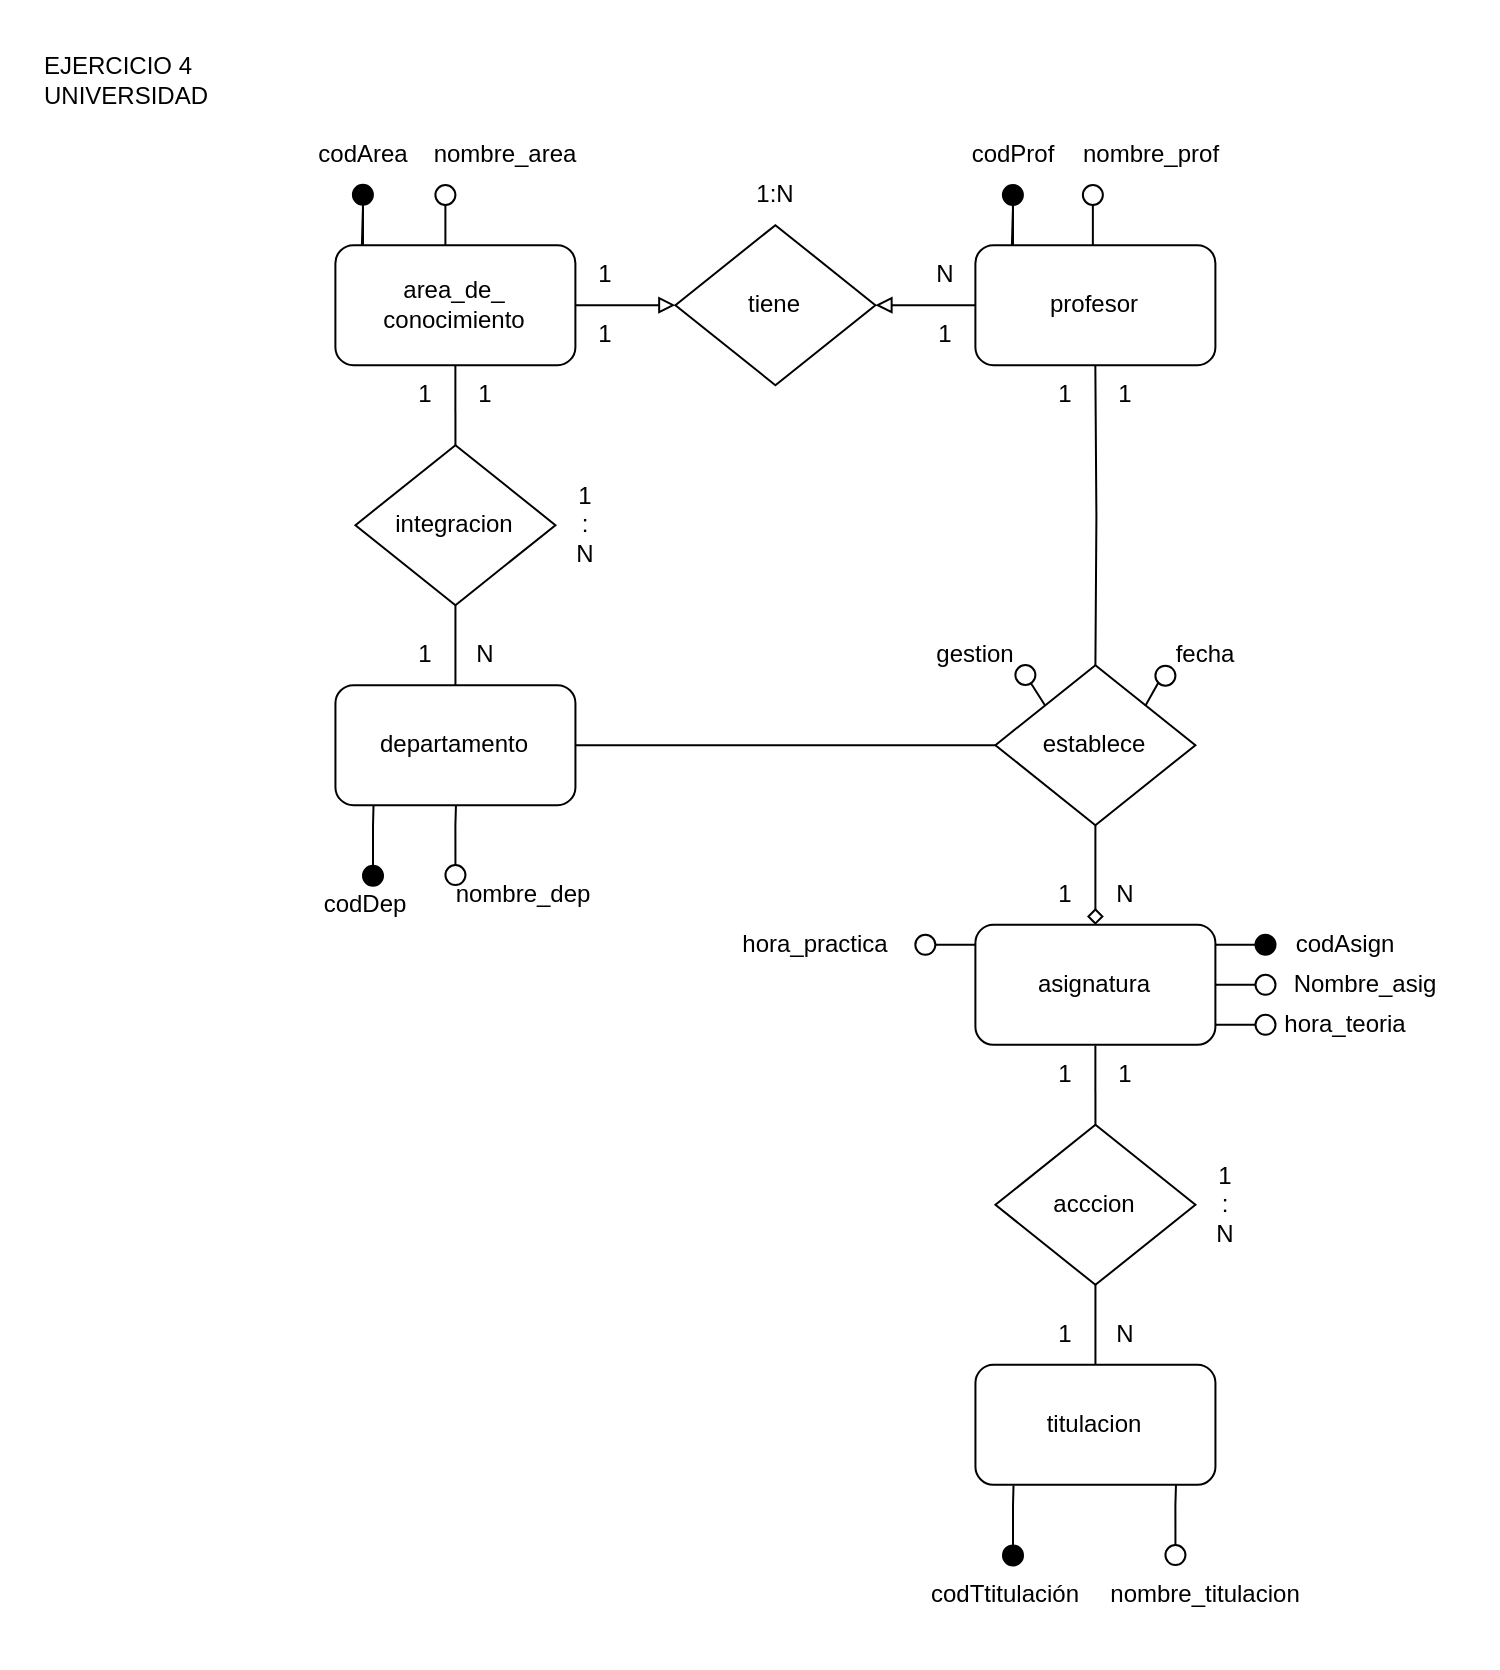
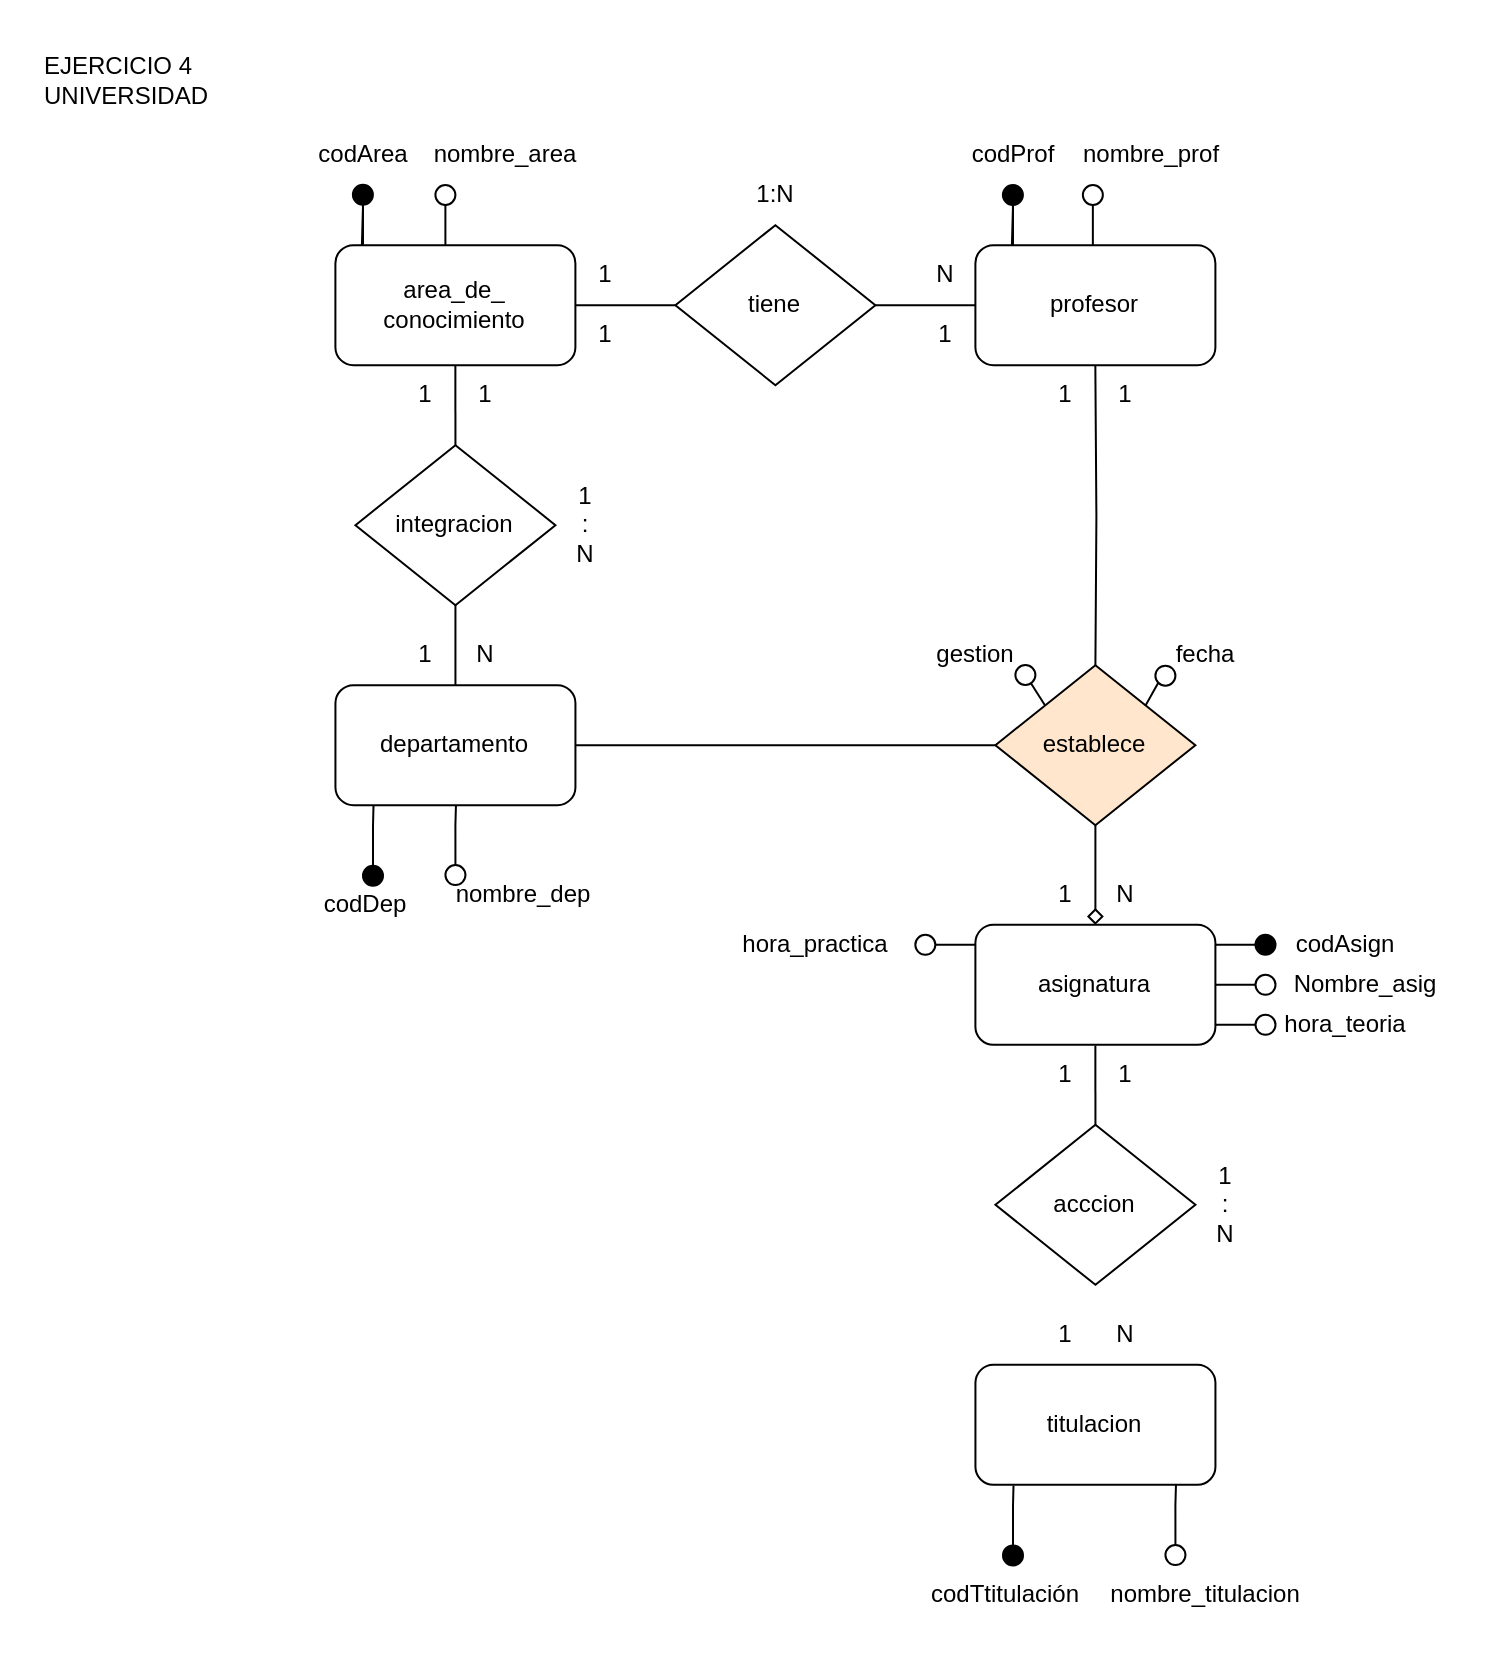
edge "area_de_ conocimiento" -> "tiene": arrowhead block -> none
edge "profesor" -> "tiene": arrowhead block -> none
node "establece": fillcolor #ffffff -> #ffe6cc
edge "acccion" -- "titulacion": removed
